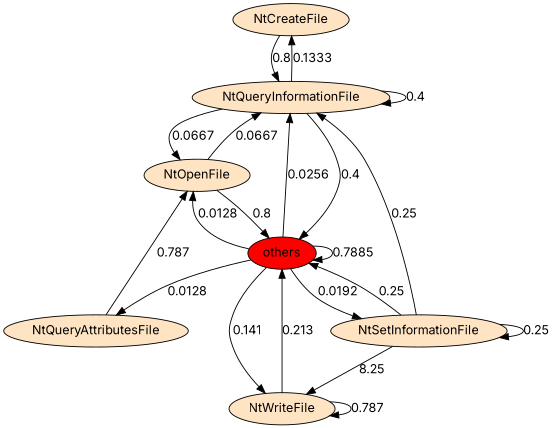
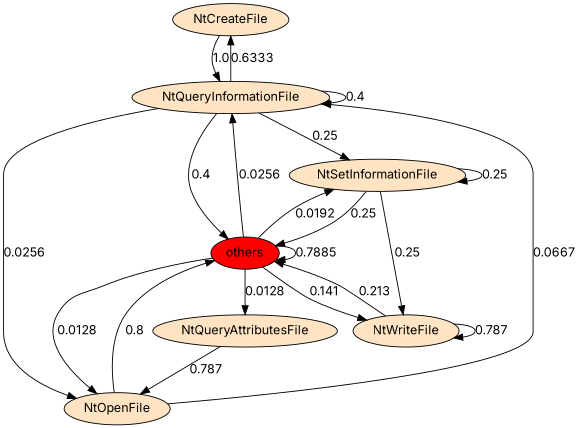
edge "NtCreateFile" -> "NtQueryInformationFile": label "0.8" -> "1.0"
edge "NtQueryInformationFile" -> "NtCreateFile": label "0.1333" -> "0.6333"
edge "NtQueryInformationFile" -> "NtOpenFile": label "0.0667" -> "0.0256"
edge "NtSetInformationFile" -> "NtQueryInformationFile": reversed
edge "NtSetInformationFile" -> "NtWriteFile": label "8.25" -> "0.25"
